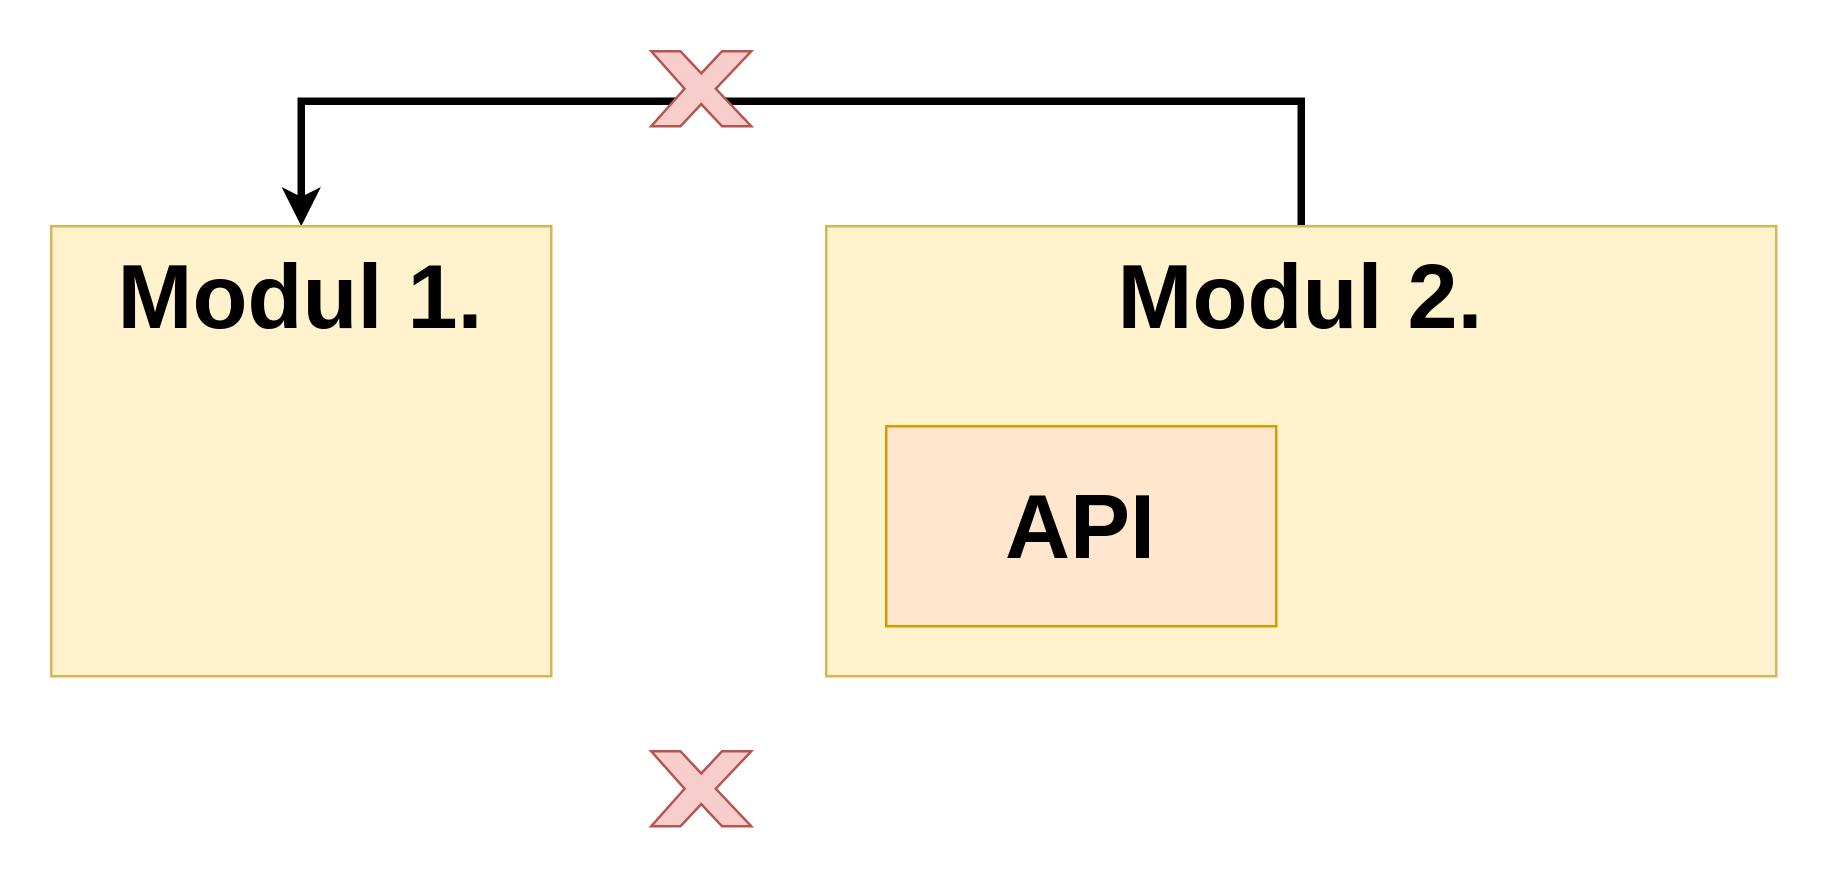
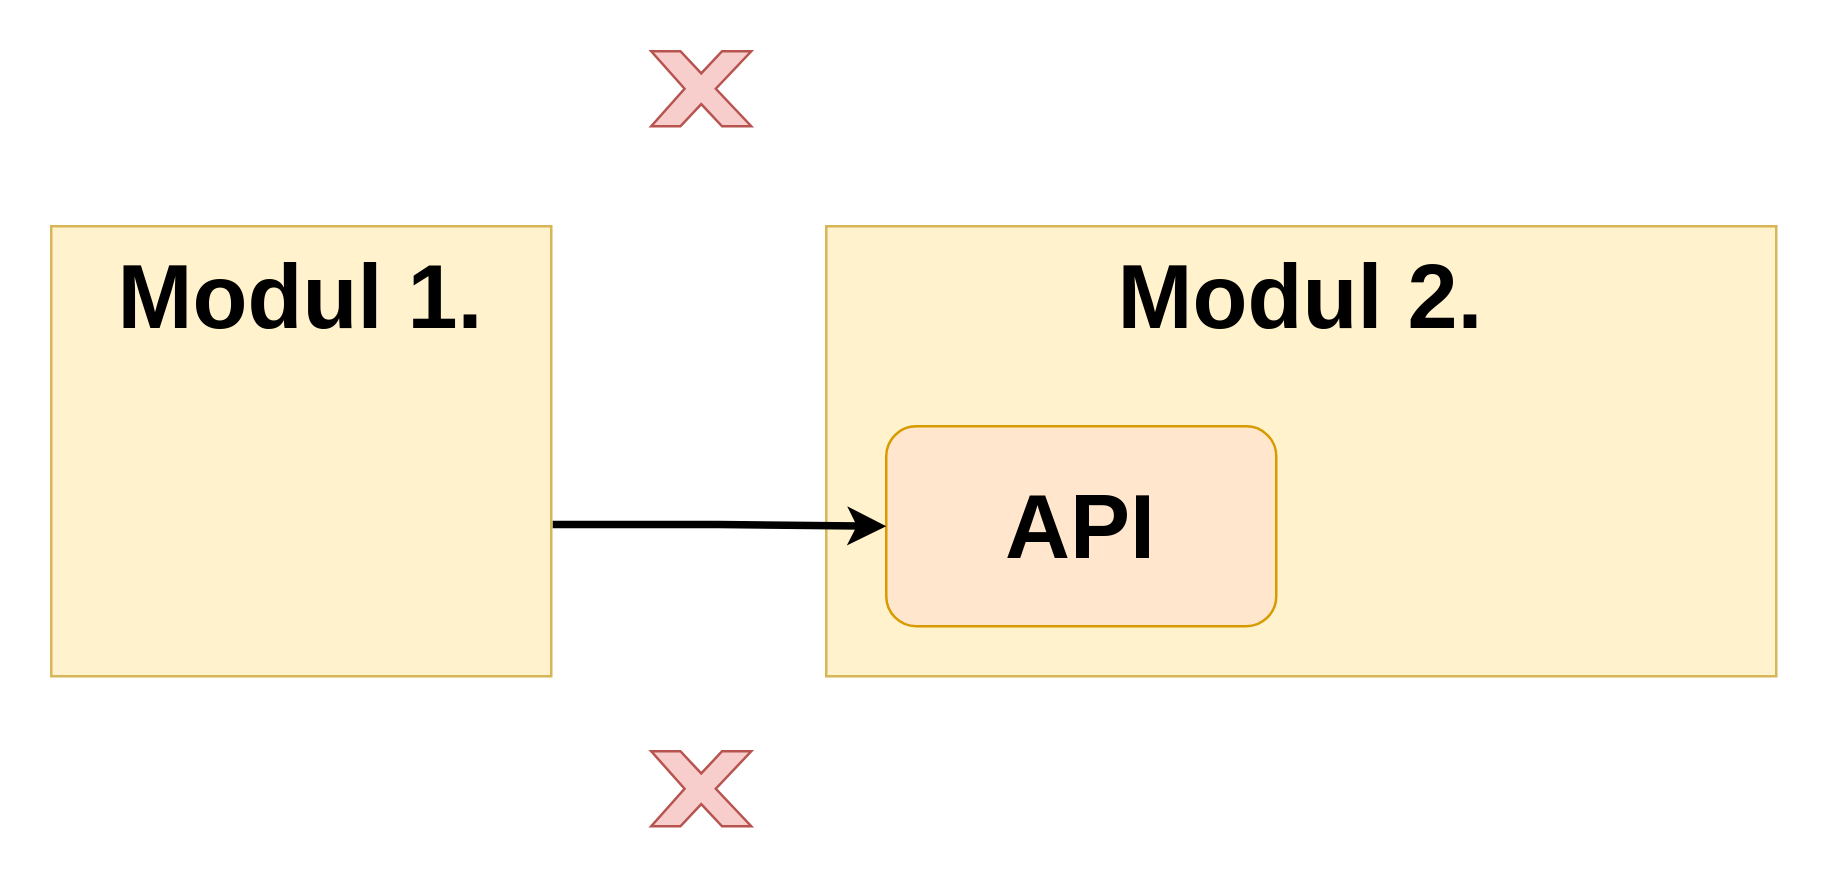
edge "Modul 2." -> "Modul 1.": removed
edge "Modul 1." -> "API": added
node "API": shape rectangle -> rounded rectangle
